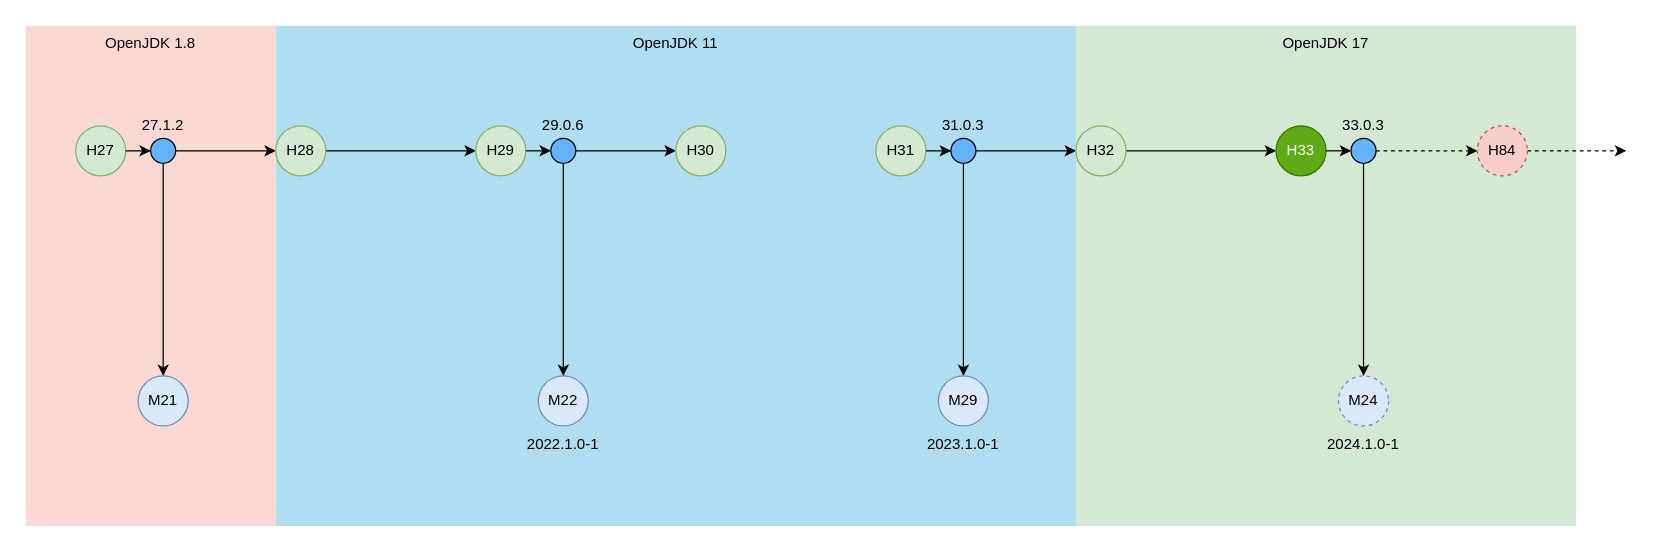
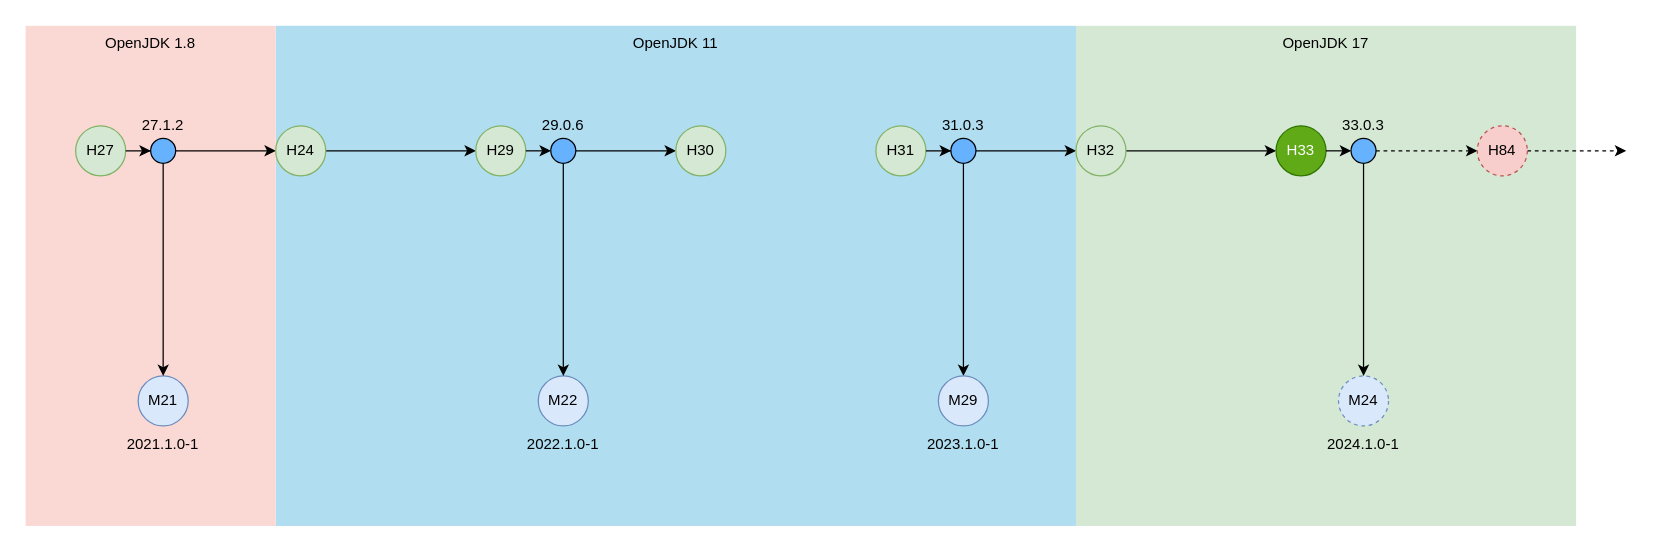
node "H28": label "H28" -> "H24"
node "2021.1.0-1": added
